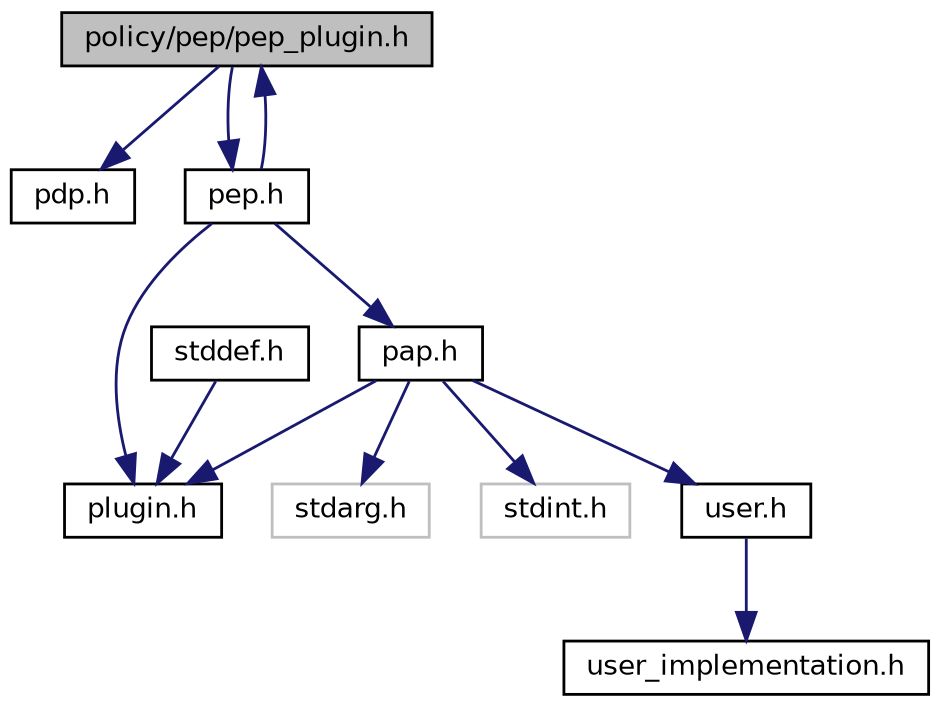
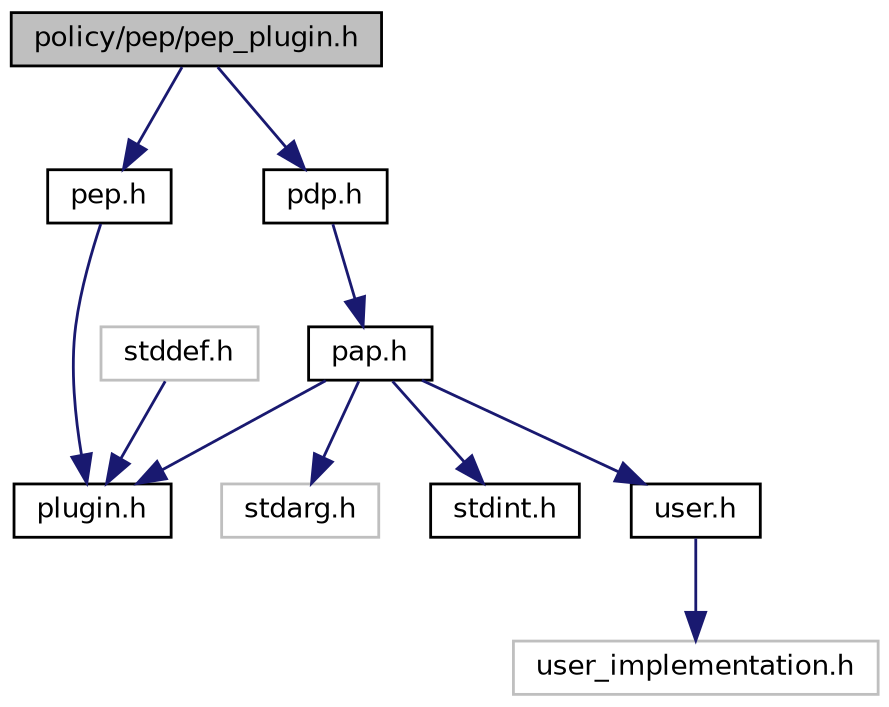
edge "pep.h" -> "policy/pep/pep_plugin.h": removed
edge "pep.h" -> "pap.h": now "pdp.h" -> "pap.h"
node "stddef.h": color black -> grey75
node "stdint.h": color grey75 -> black
node "user_implementation.h": color black -> grey75
